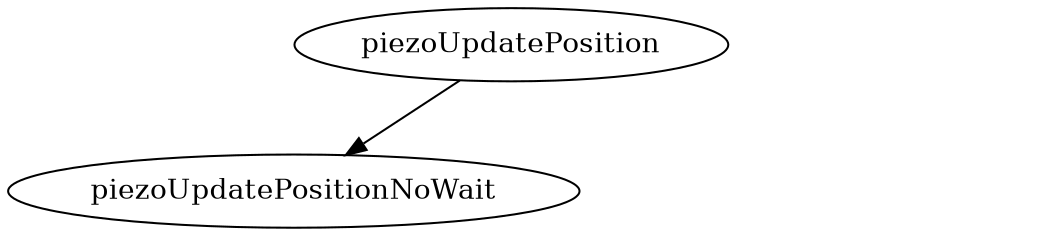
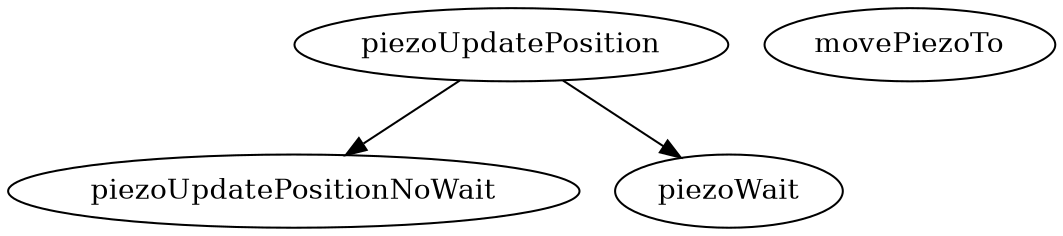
node "movePiezoTo": added
node "piezoWait": added
